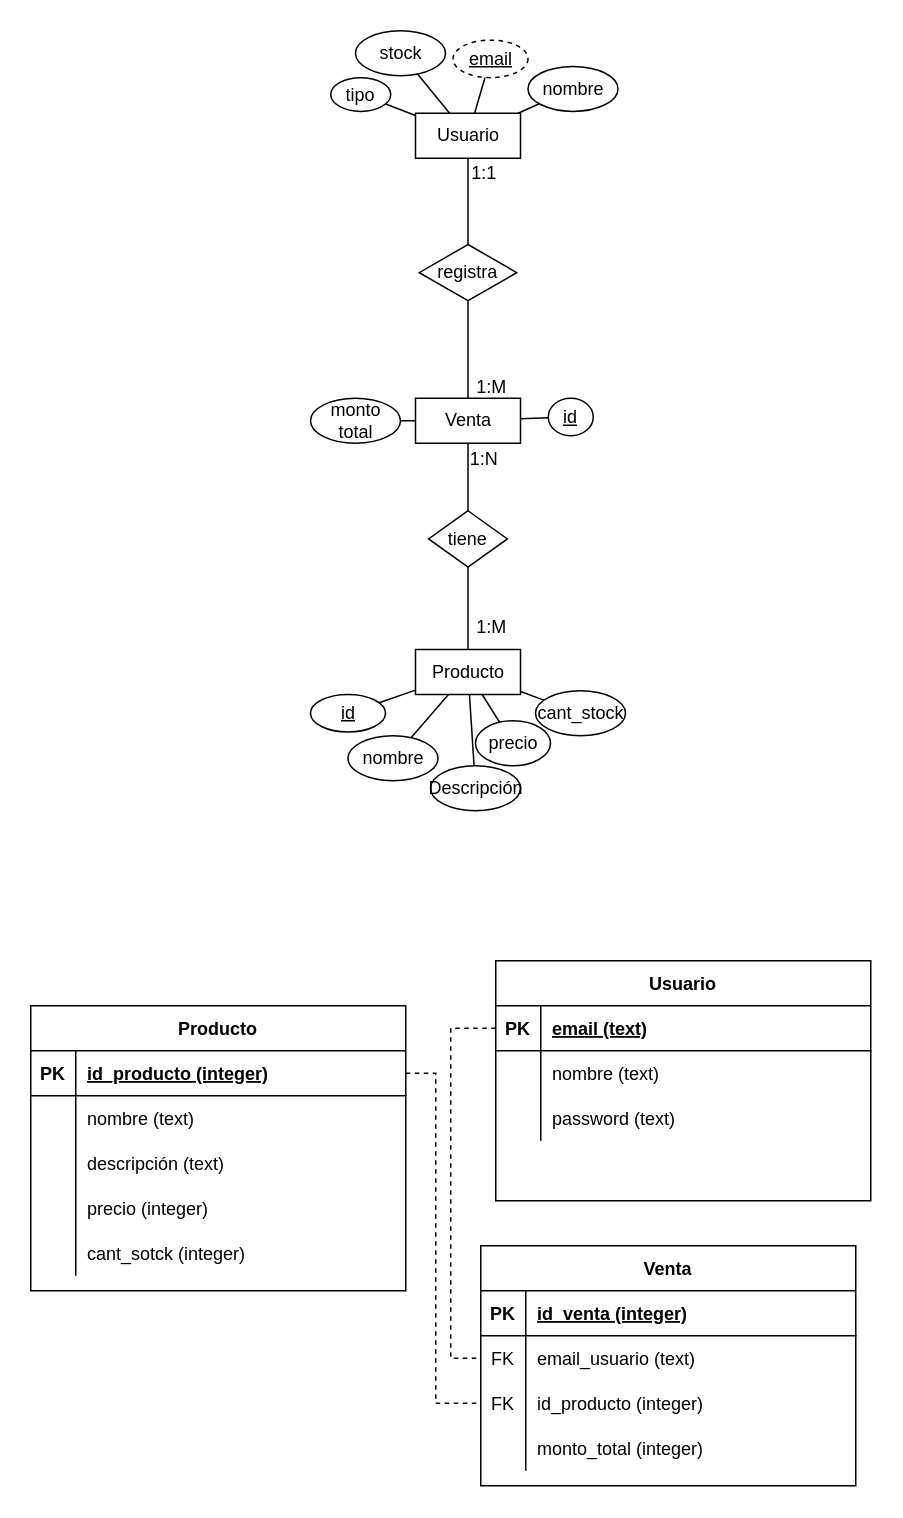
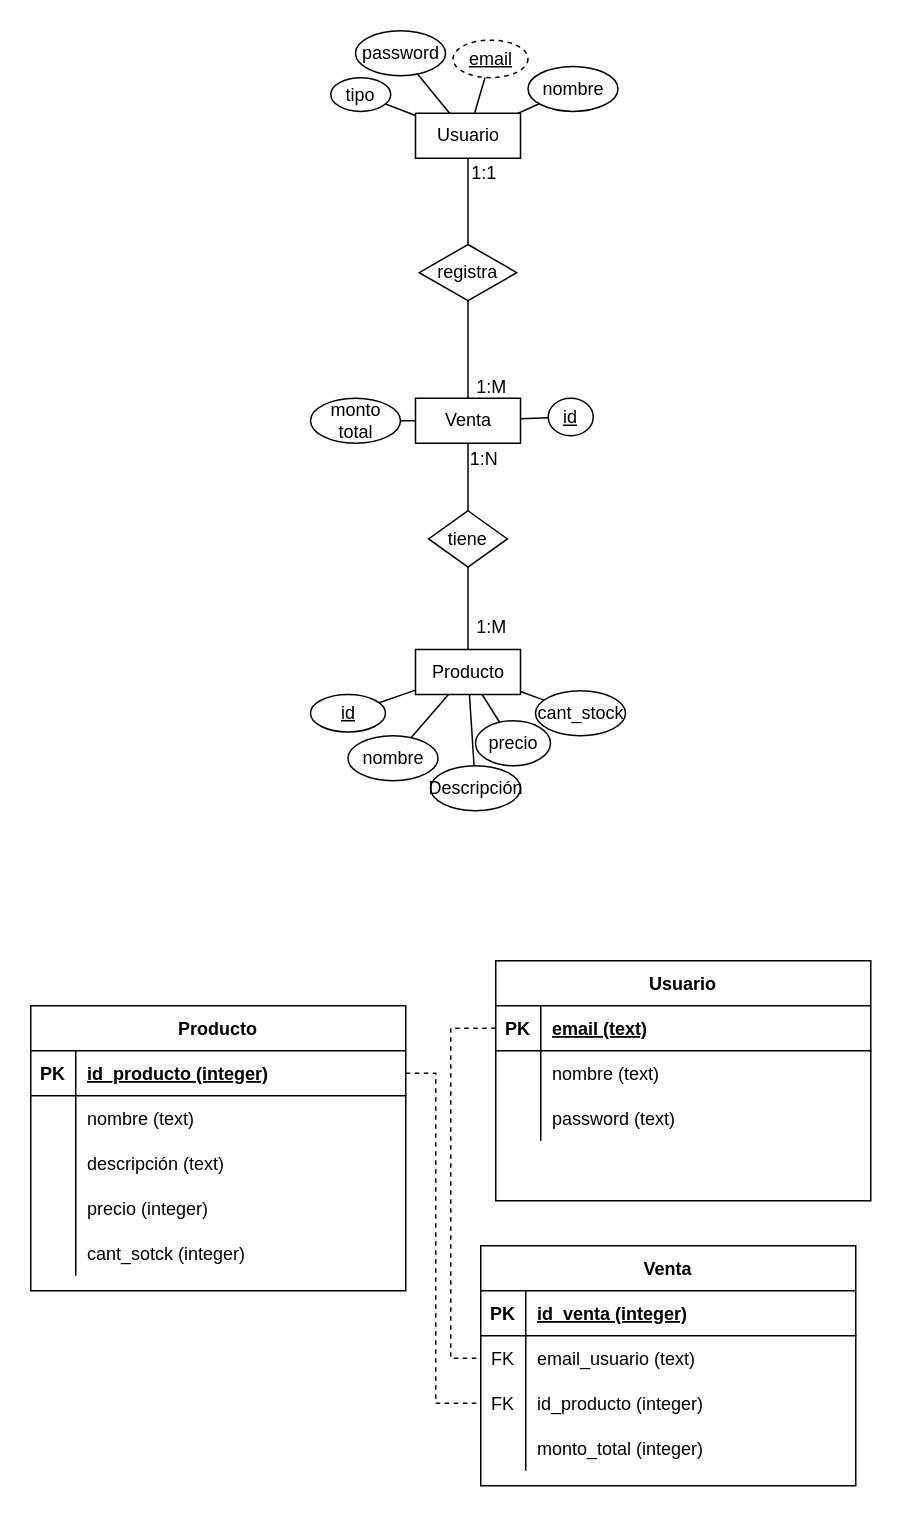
node "stock": label "stock" -> "password"
